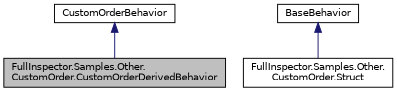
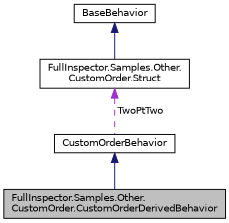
edge "CustomOrderBehavior" -> "FullInspector.Samples.Other. CustomOrder.Struct": added, label "TwoPtTwo"
